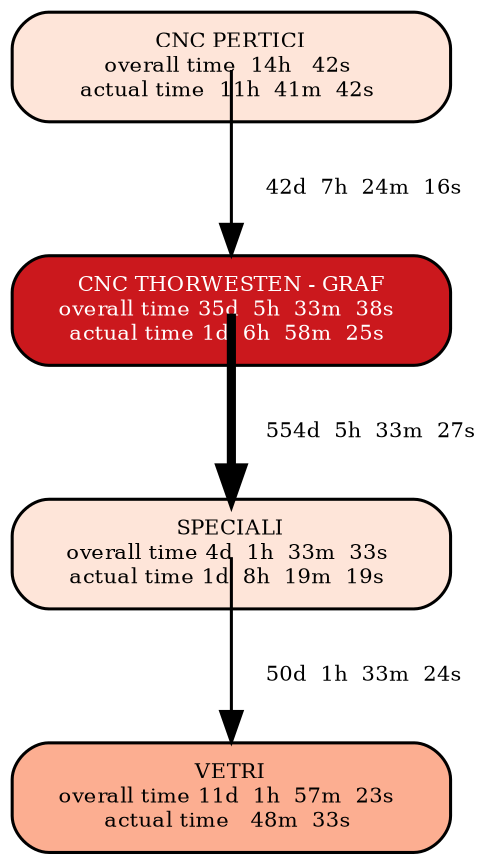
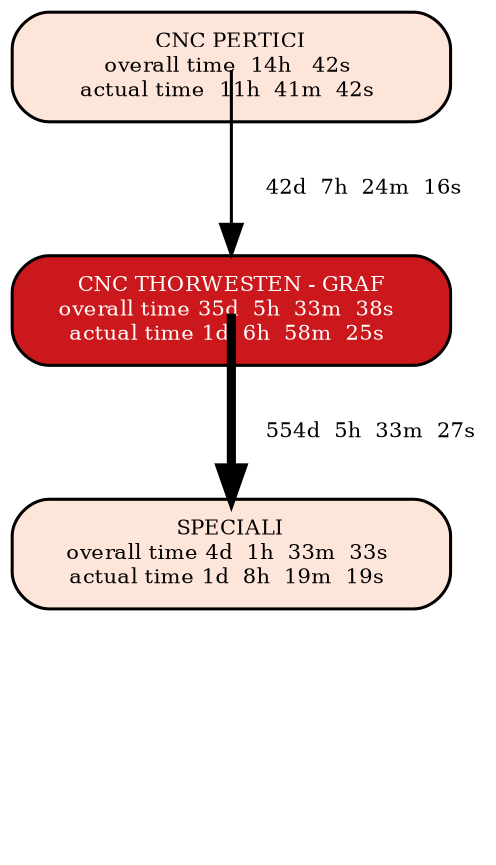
node "VETRI overall time 11d  1h  57m  23s actual time   48m  33s": removed
